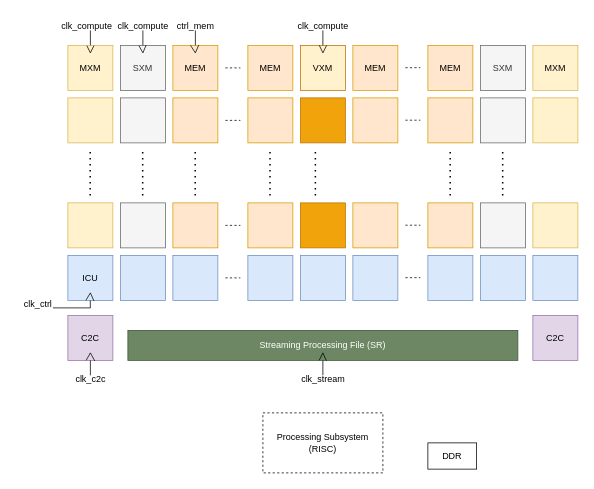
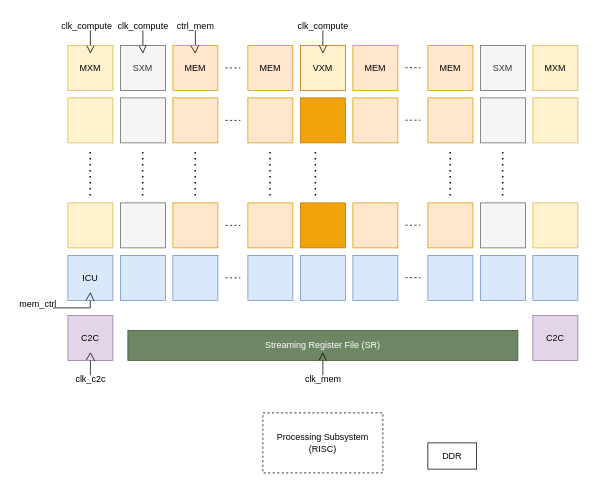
node "clk_ctrl": label "clk_ctrl" -> "mem_ctrl"
node "Streaming Processing File (SR)": label "Streaming Processing File (SR)" -> "Streaming Register File (SR)"
node "clk_stream": label "clk_stream" -> "clk_mem"
